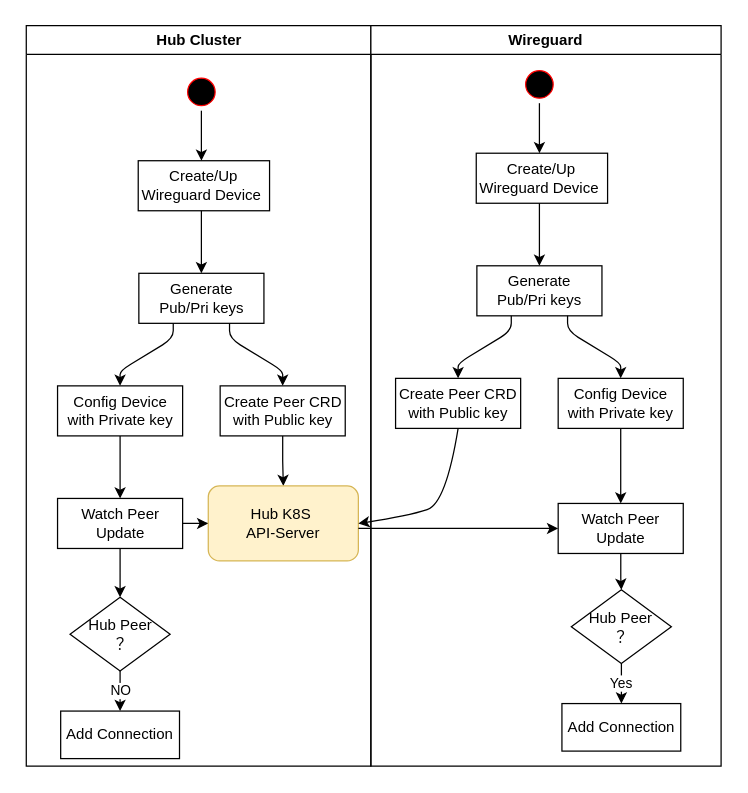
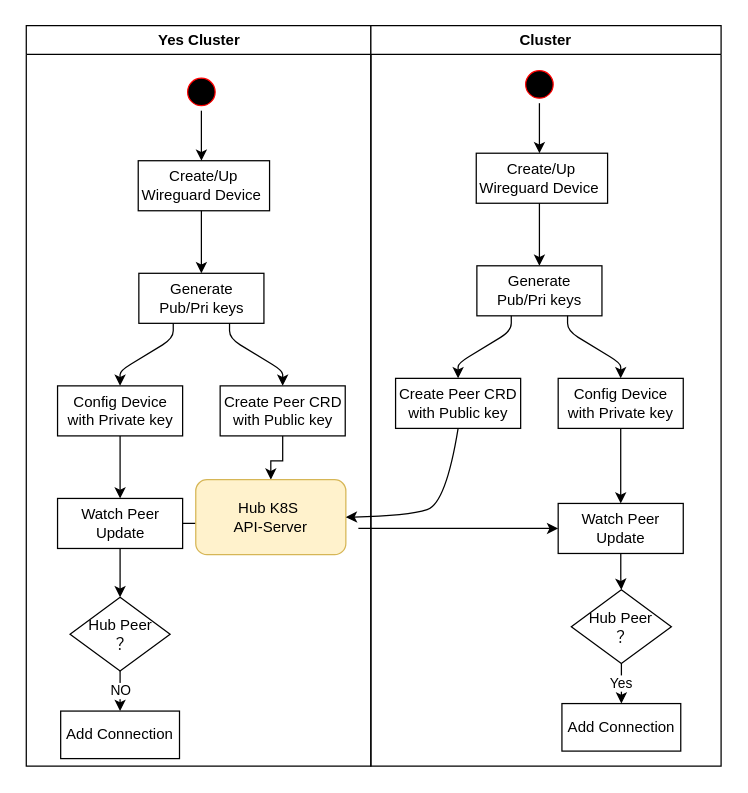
node "Hub Cluster": label "Hub Cluster" -> "Yes Cluster"
node "Wireguard": label "Wireguard" -> "Cluster"
node "Hub K8S API-Server": moved (283, 523) -> (271, 517)
